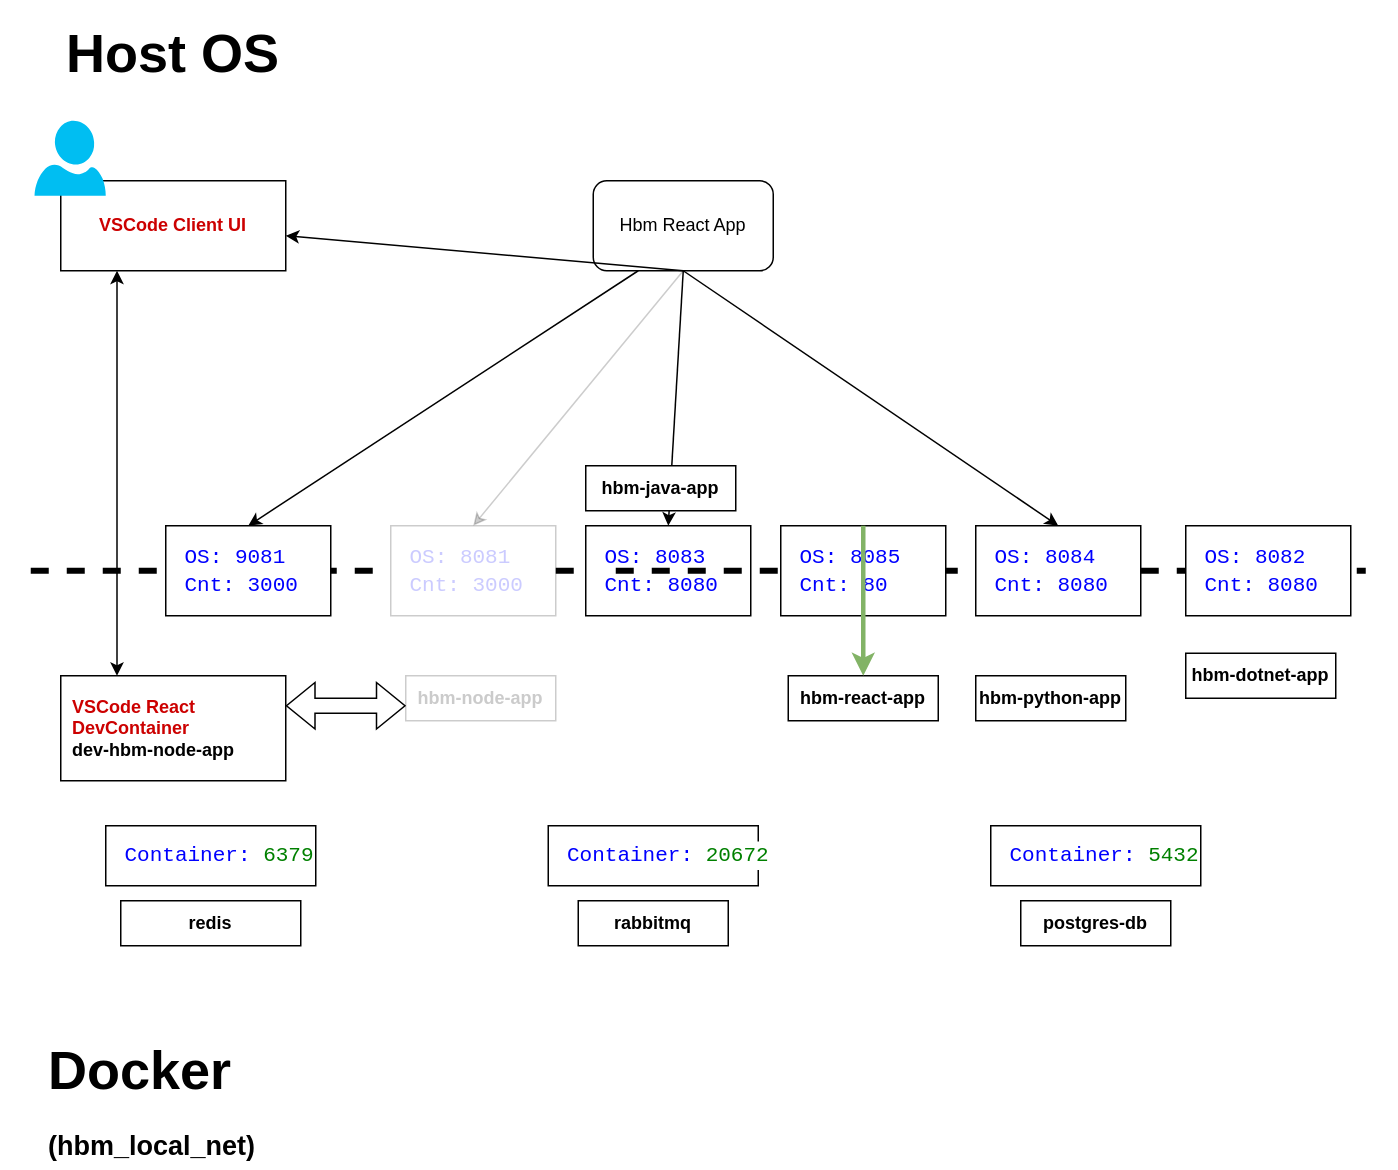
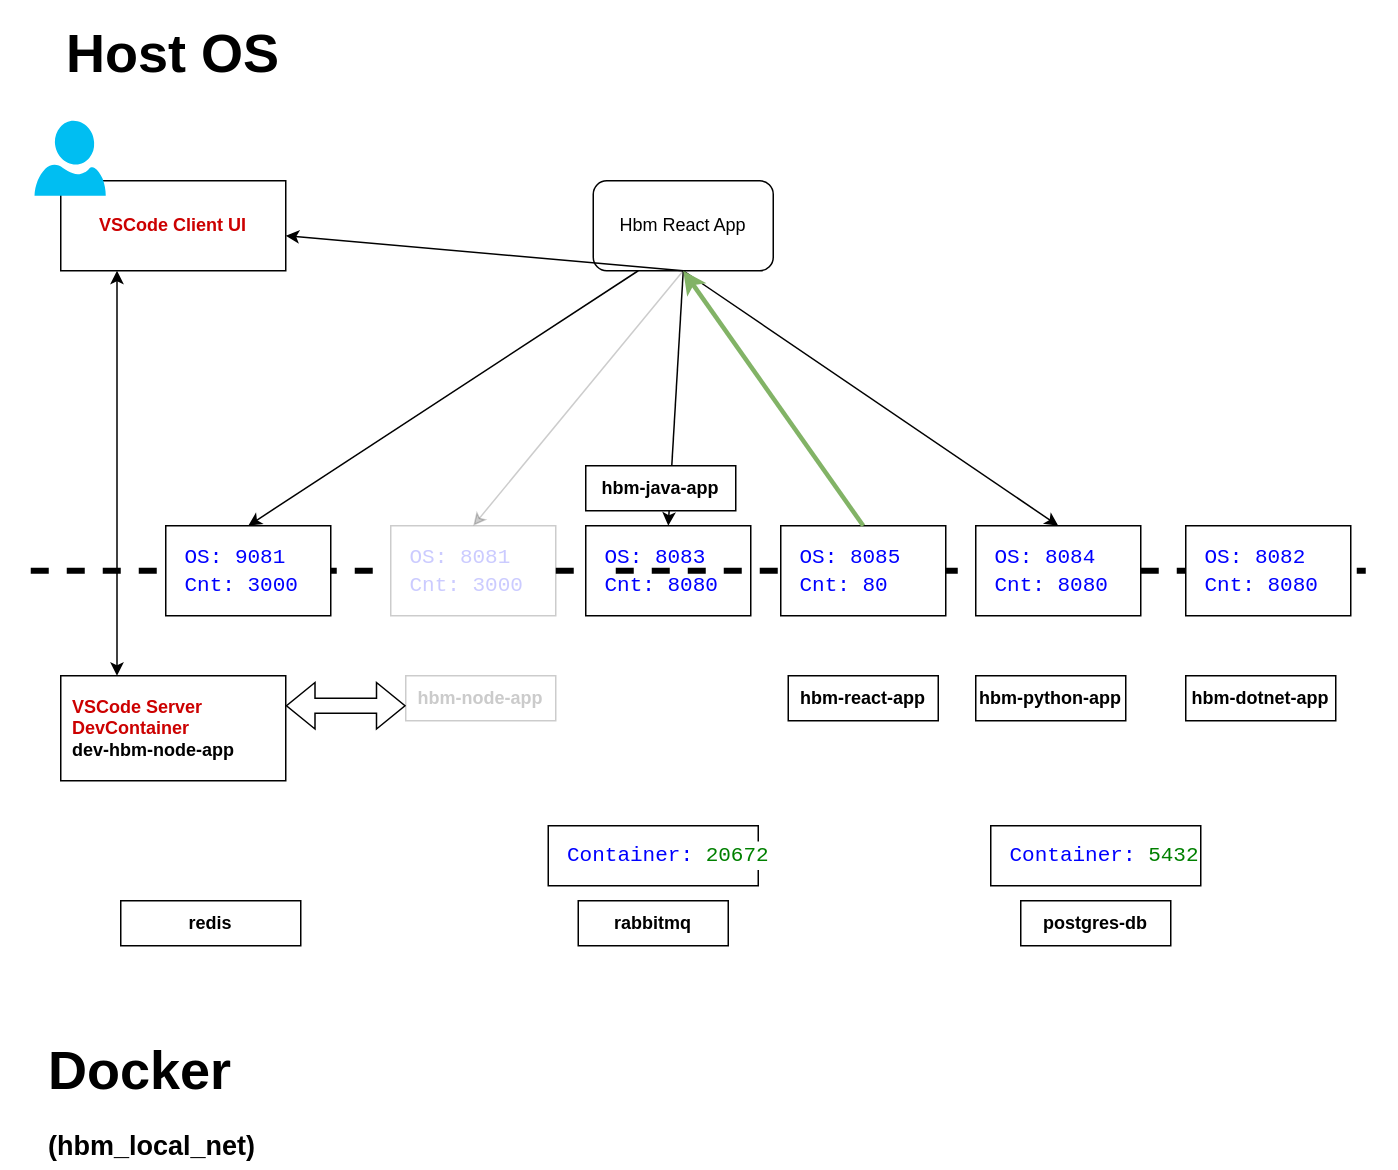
edge "OS: 8085 Cnt: 80" -> "hbm-react-app": now "OS: 8085 Cnt: 80" -> "Hbm React App"
node "hbm-dotnet-app": moved (1261, 676) -> (1261, 698)
node "VSCode React DevContainer dev-hbm-node-app": label "VSCode React DevContainer dev-hbm-node-app" -> "VSCode Server DevContainer dev-hbm-node-app"
node "Container: 6379": removed
